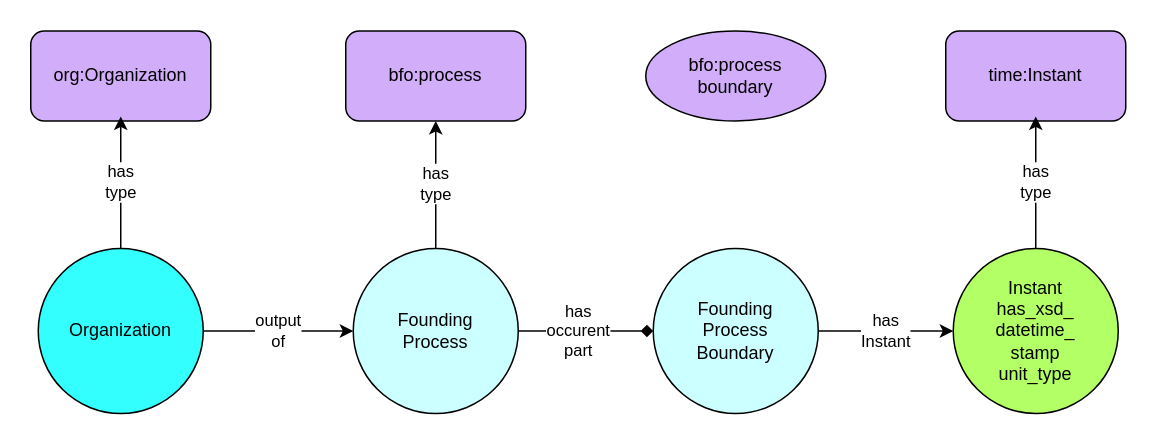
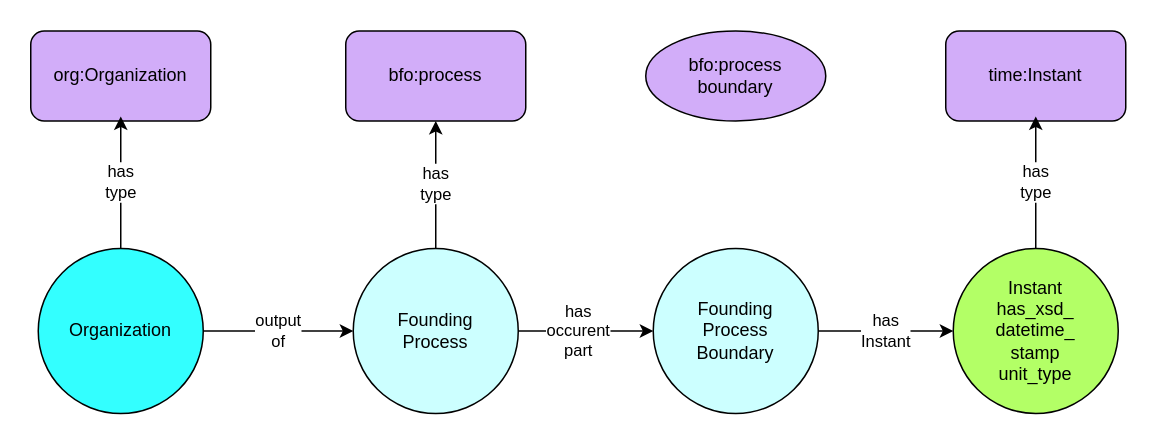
edge "Founding Process" -> "Founding Process Boundary": arrowhead diamond -> classic
